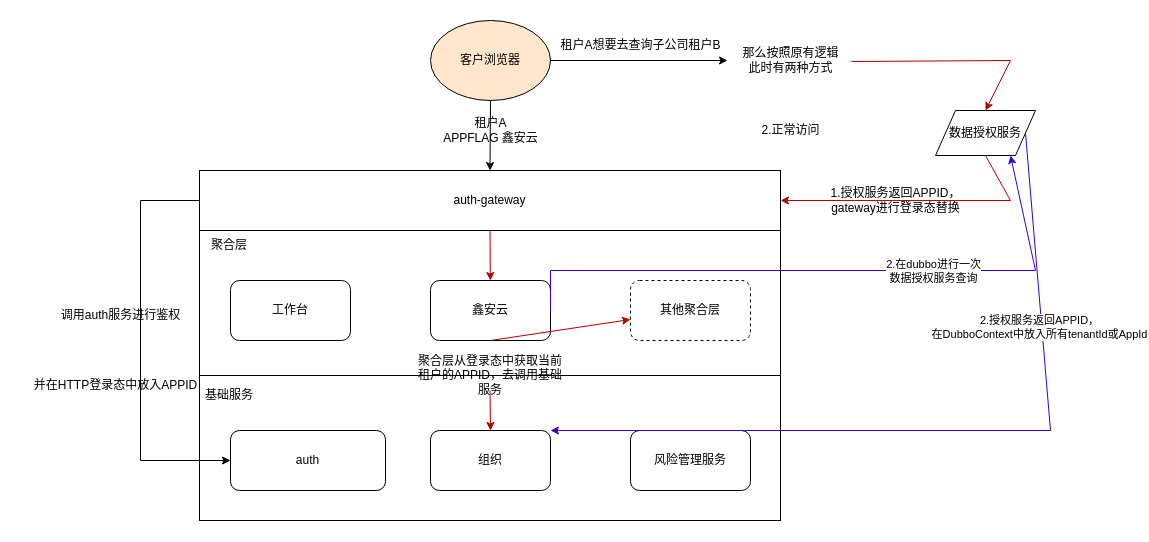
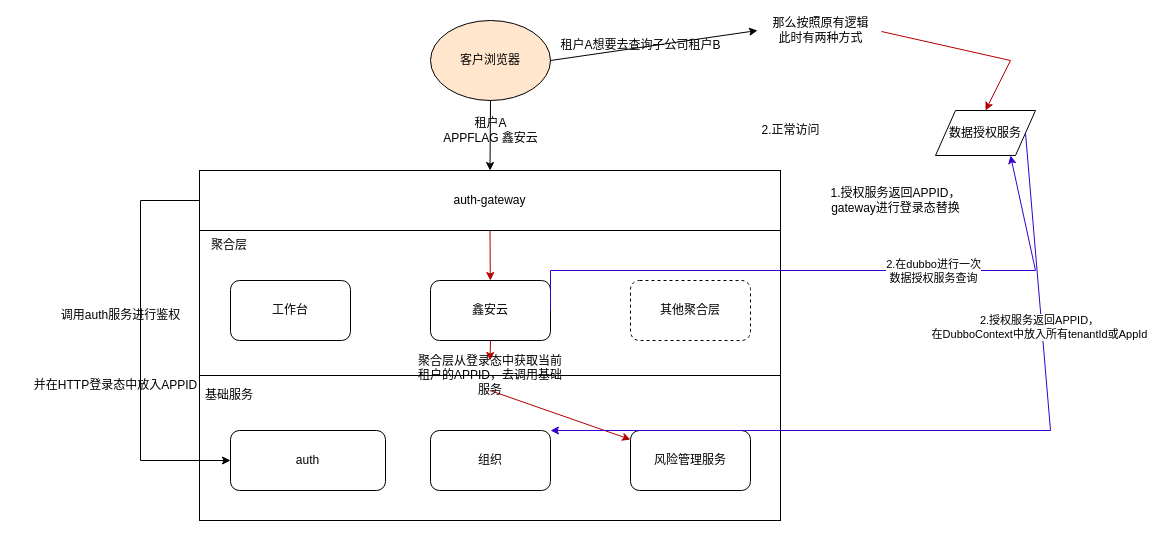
node "那么按照原有逻辑 此时有两种方式": moved (791, 61) -> (821, 31)
edge "数据授权服务" -> "auth-gateway": removed
edge "鑫安云" -> "其他聚合层": now "鑫安云" -> "聚合层从登录态中获取当前租户的APPID，去调用基础服务"
edge "聚合层从登录态中获取当前租户的APPID，去调用基础服务" -> "组织": now "聚合层从登录态中获取当前租户的APPID，去调用基础服务" -> "风险管理服务"
